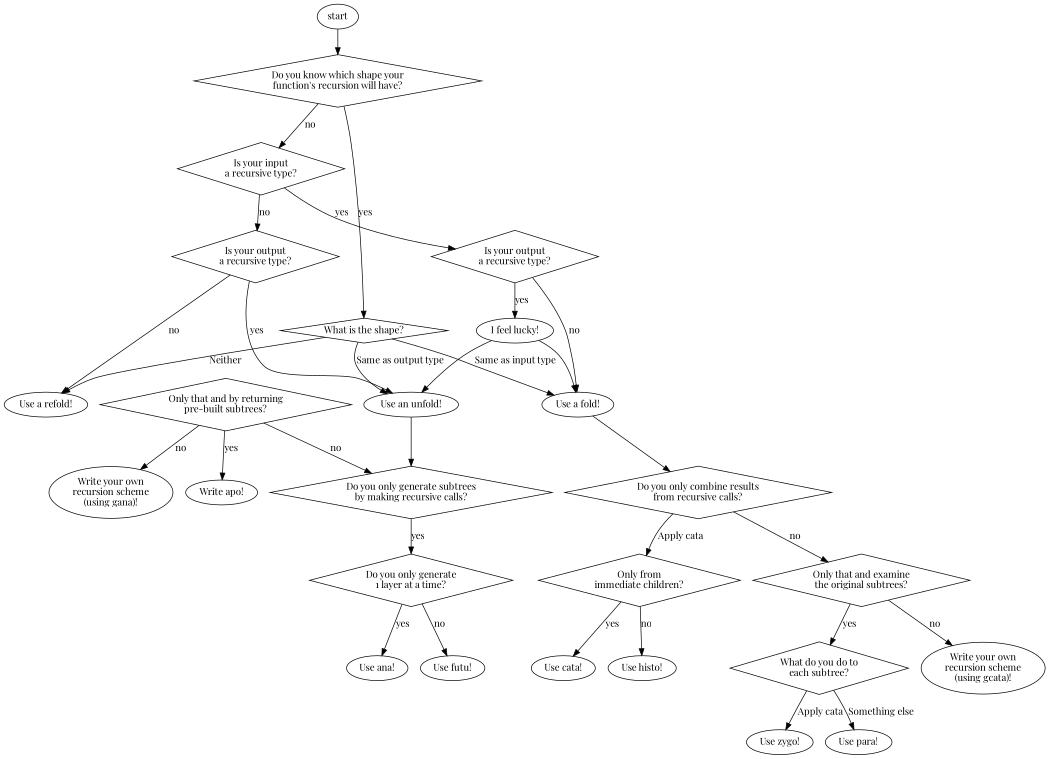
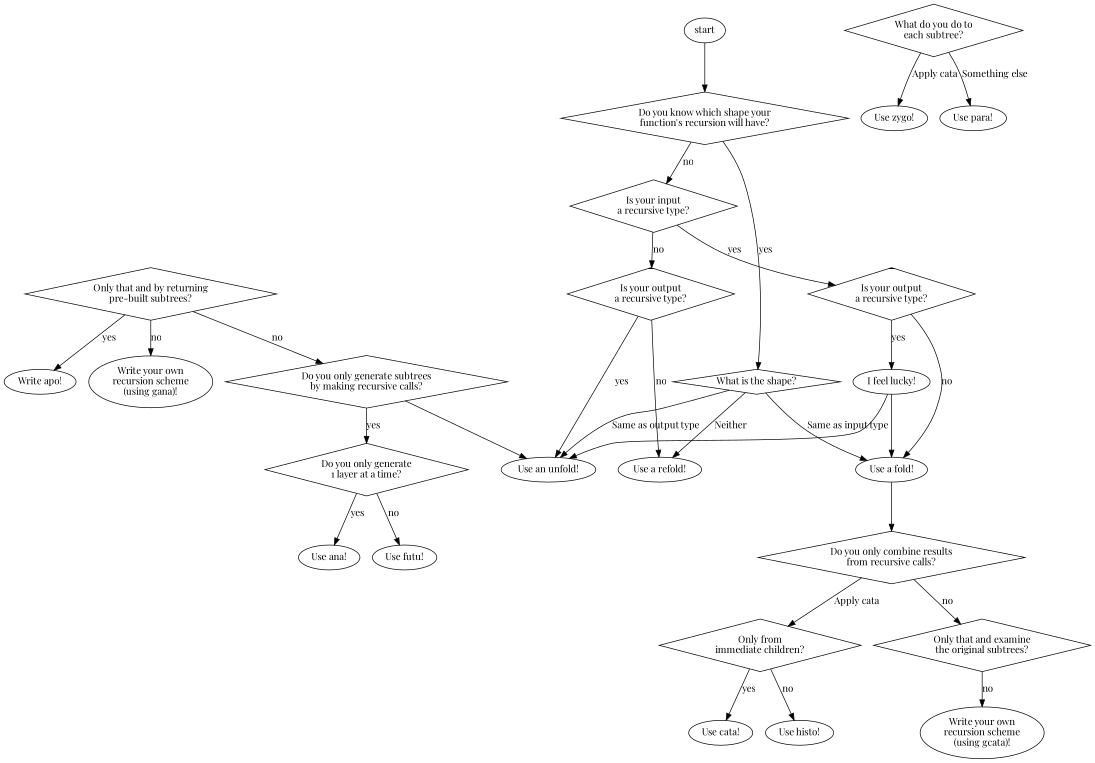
edge "Use an unfold!" -> "Do you only generate subtrees by making recursive calls?": reversed
edge "Only that and examine the original subtrees?" -> "What do you do to each subtree?": removed, label "yes"
